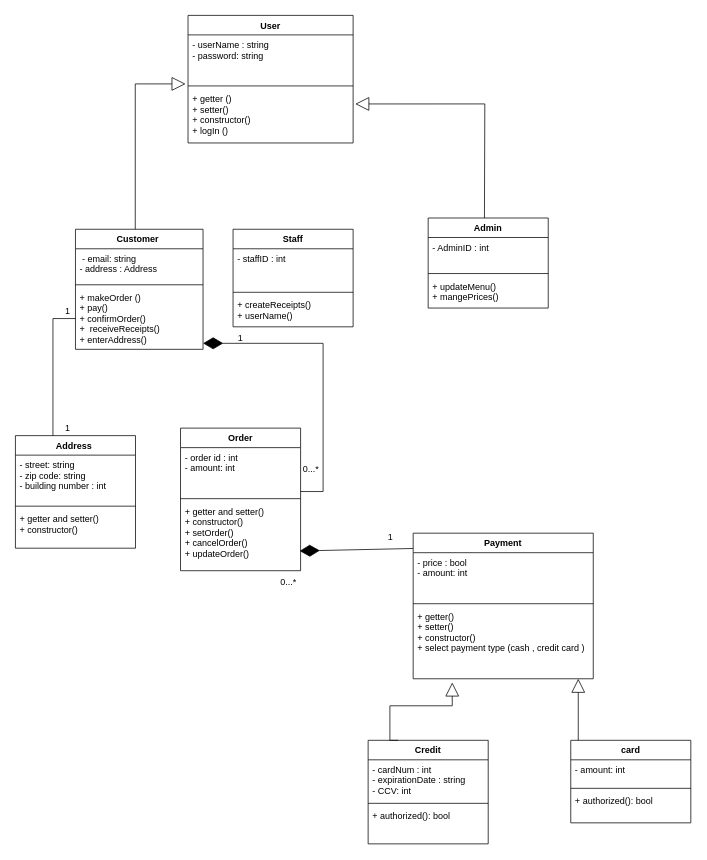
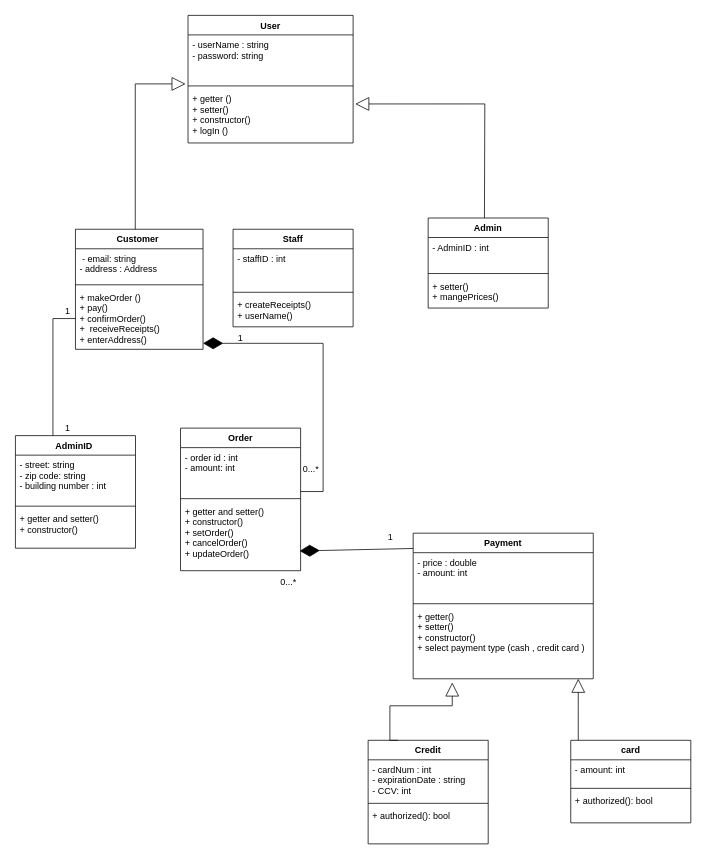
node "+ updateMenu() + mangePrices()": label "+ updateMenu() + mangePrices()" -> "+ setter() + mangePrices()"
node "Address": label "Address" -> "AdminID"
node "- price : bool - amount: int": label "- price : bool - amount: int" -> "- price : double - amount: int"
